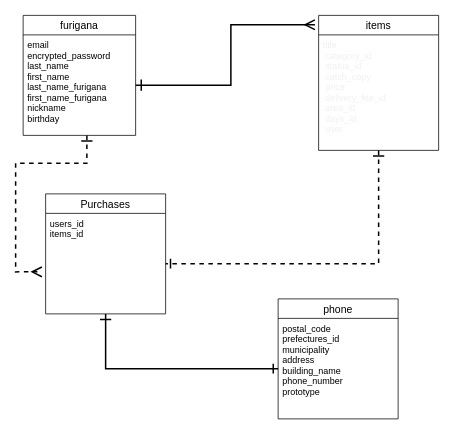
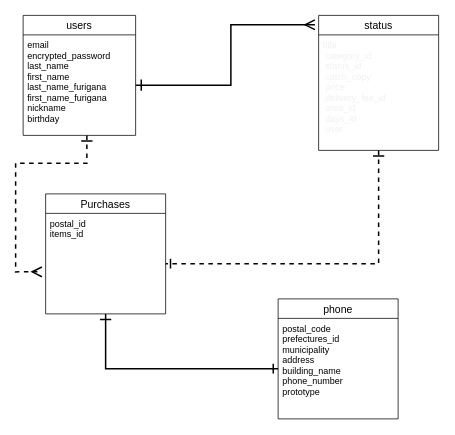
node "furigana": label "furigana" -> "users"
node "items": label "items" -> "status"
node "users_id items_id": label "users_id items_id" -> "postal_id items_id"
